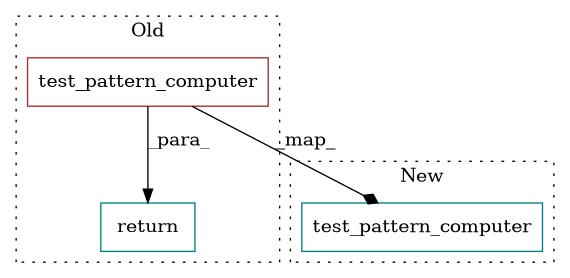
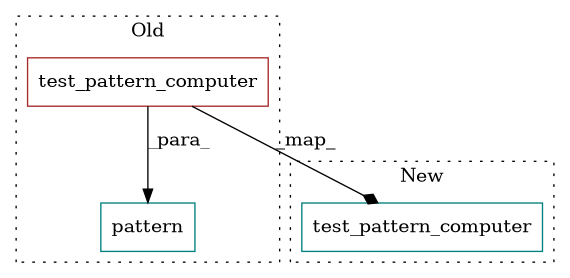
node "return": label "return" -> "pattern"
